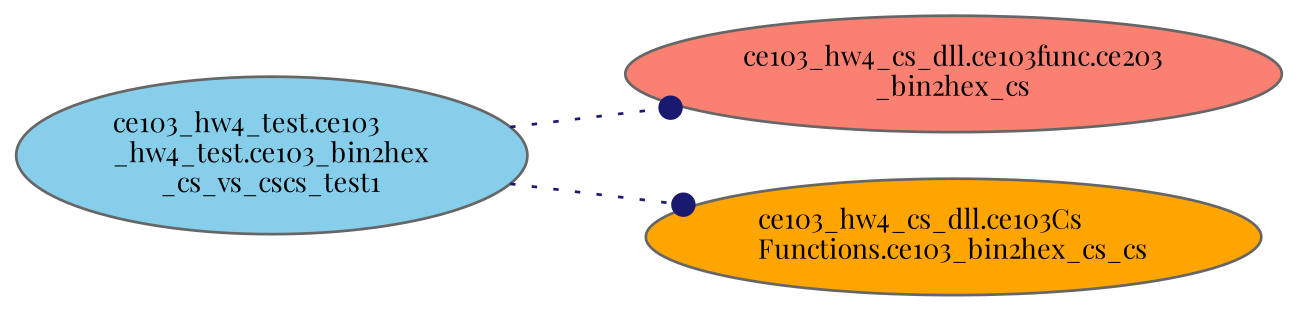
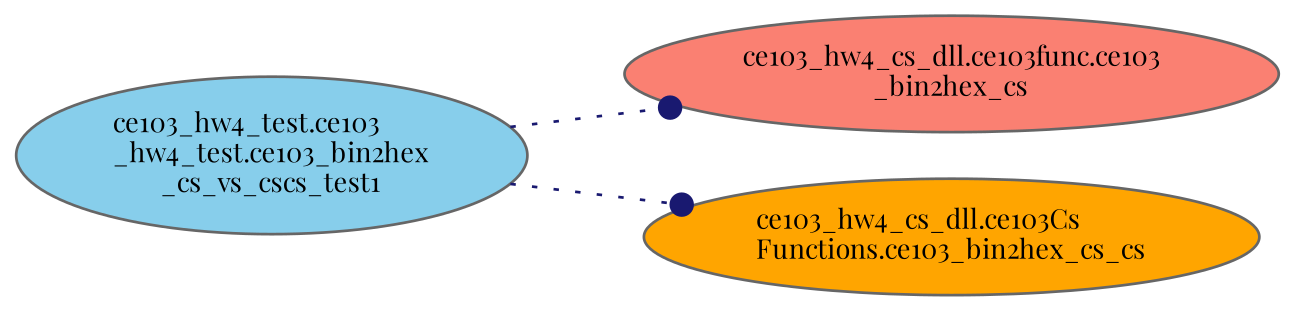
node "ce103_hw4_cs_dll.ce103func.ce203 _bin2hex_cs": label "ce103_hw4_cs_dll.ce103func.ce203 _bin2hex_cs" -> "ce103_hw4_cs_dll.ce103func.ce103 _bin2hex_cs"
